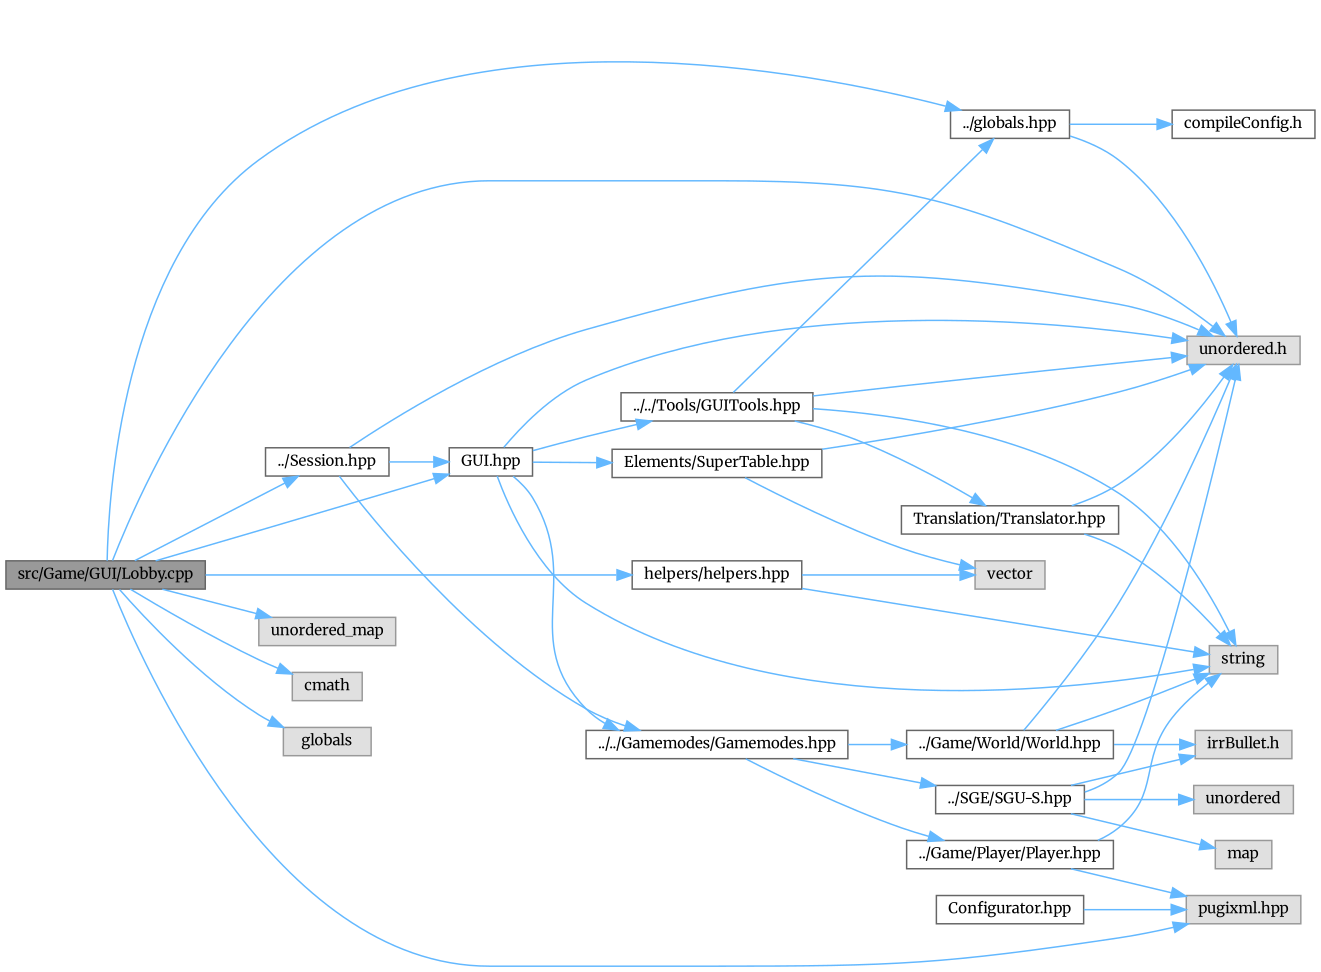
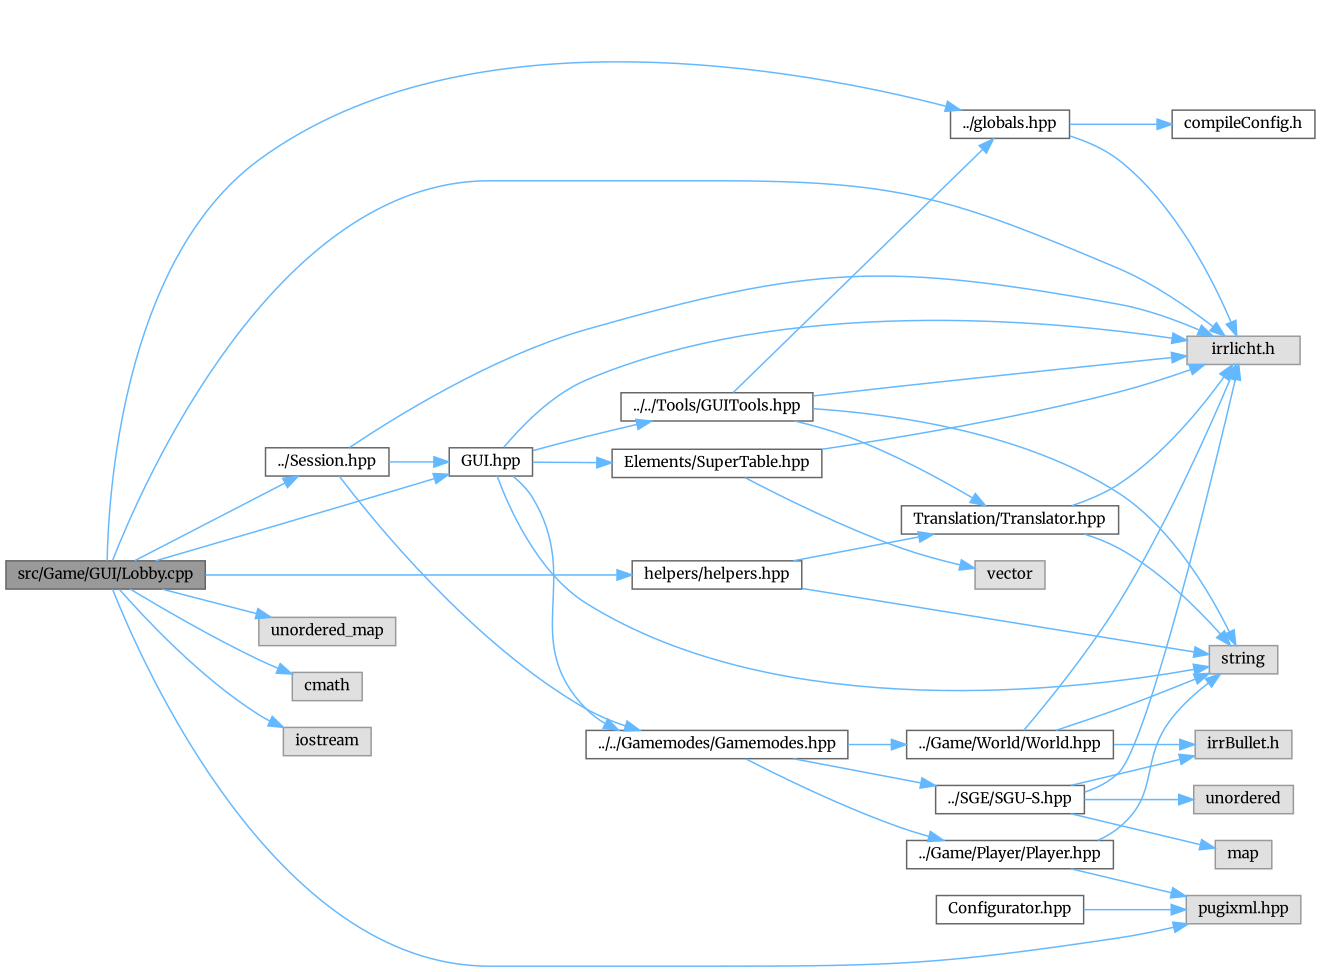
node "unordered.h": label "unordered.h" -> "irrlicht.h"
edge "helpers/helpers.hpp" -> "vector": now "helpers/helpers.hpp" -> "Translation/Translator.hpp"
node "globals": label "globals" -> "iostream"
